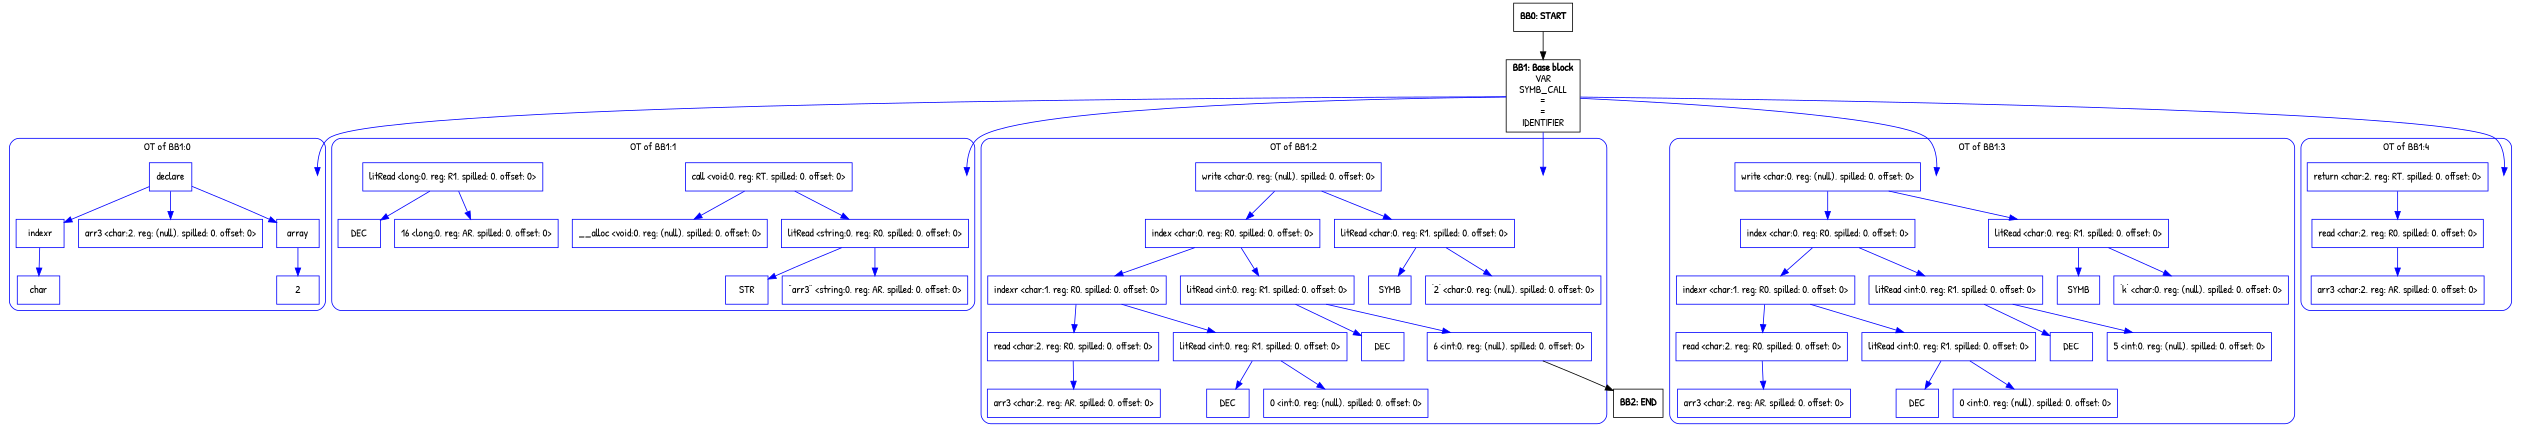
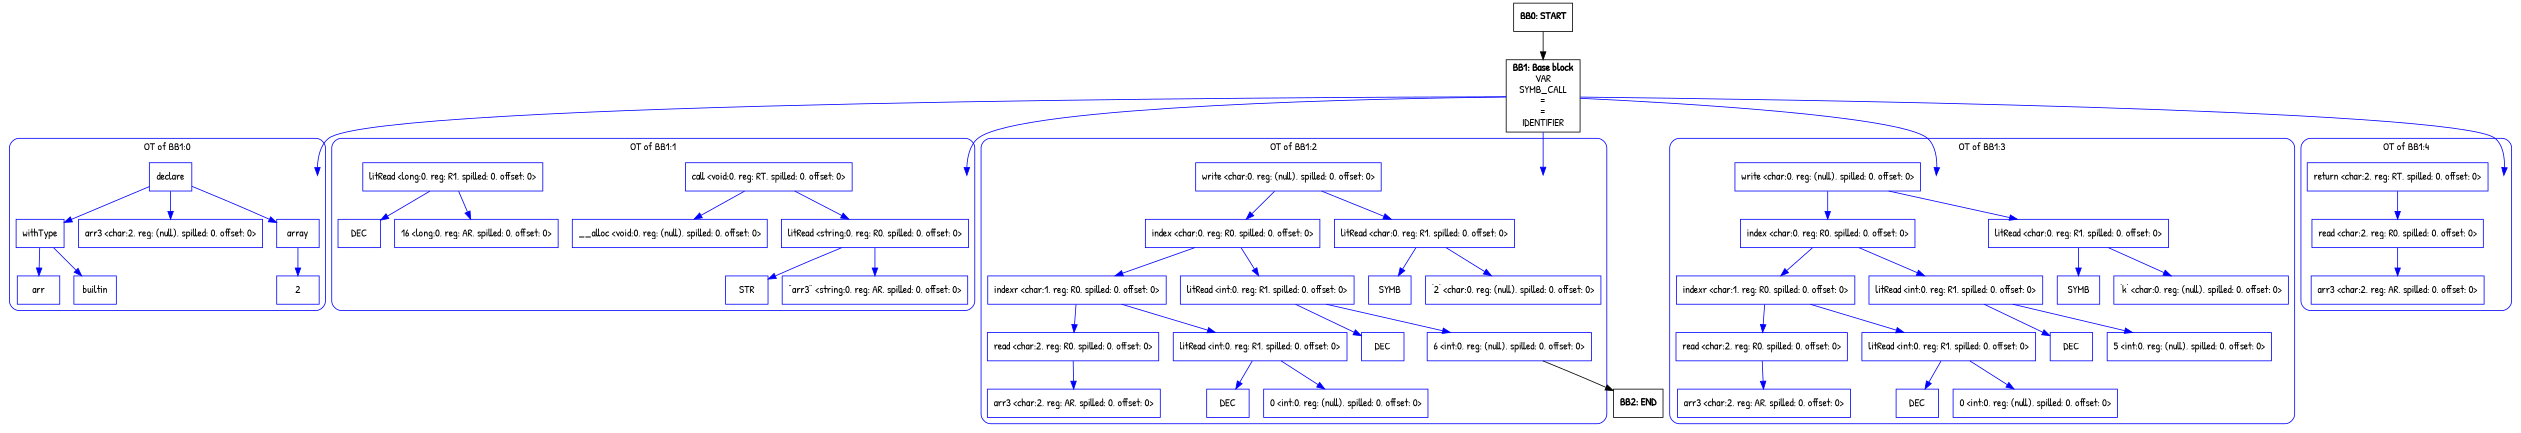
node "indexr": label "indexr" -> "withType"
node "char": label "char" -> "arr"
node "builtin": added
